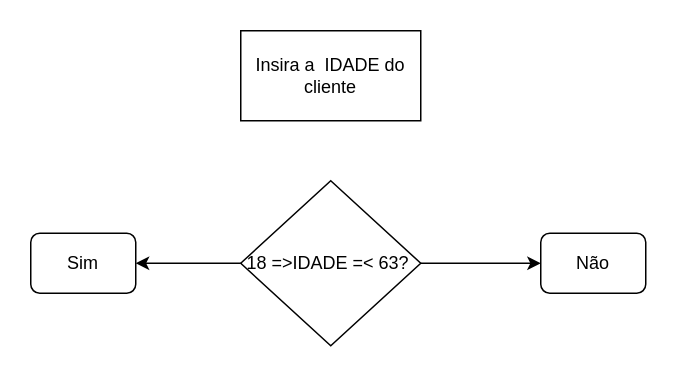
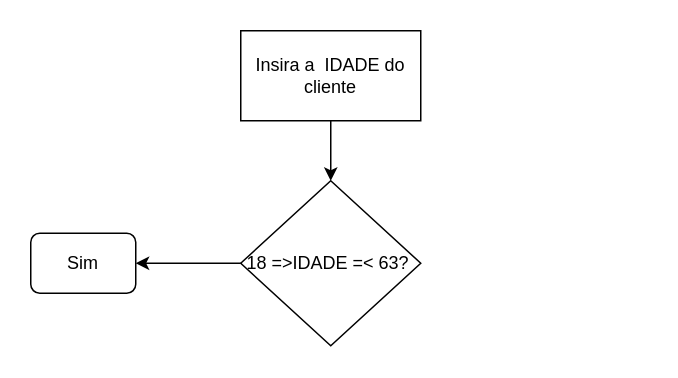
edge "Insira a IDADE do cliente" -> "18 =>IDADE =< 63?": added
edge "18 =>IDADE =< 63?" -> "Não": removed
node "Não": removed
